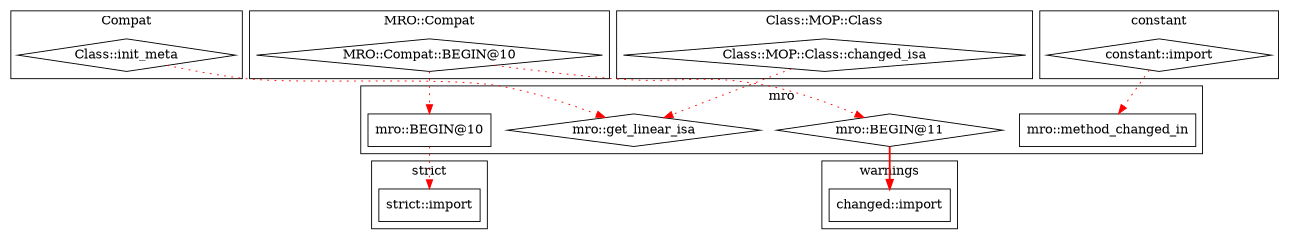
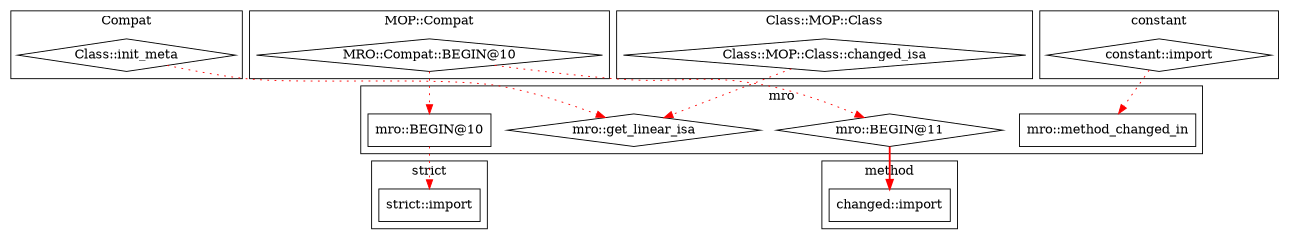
cluster "MRO::Compat": label "MRO::Compat" -> "MOP::Compat"
cluster "warnings": label "warnings" -> "method"
